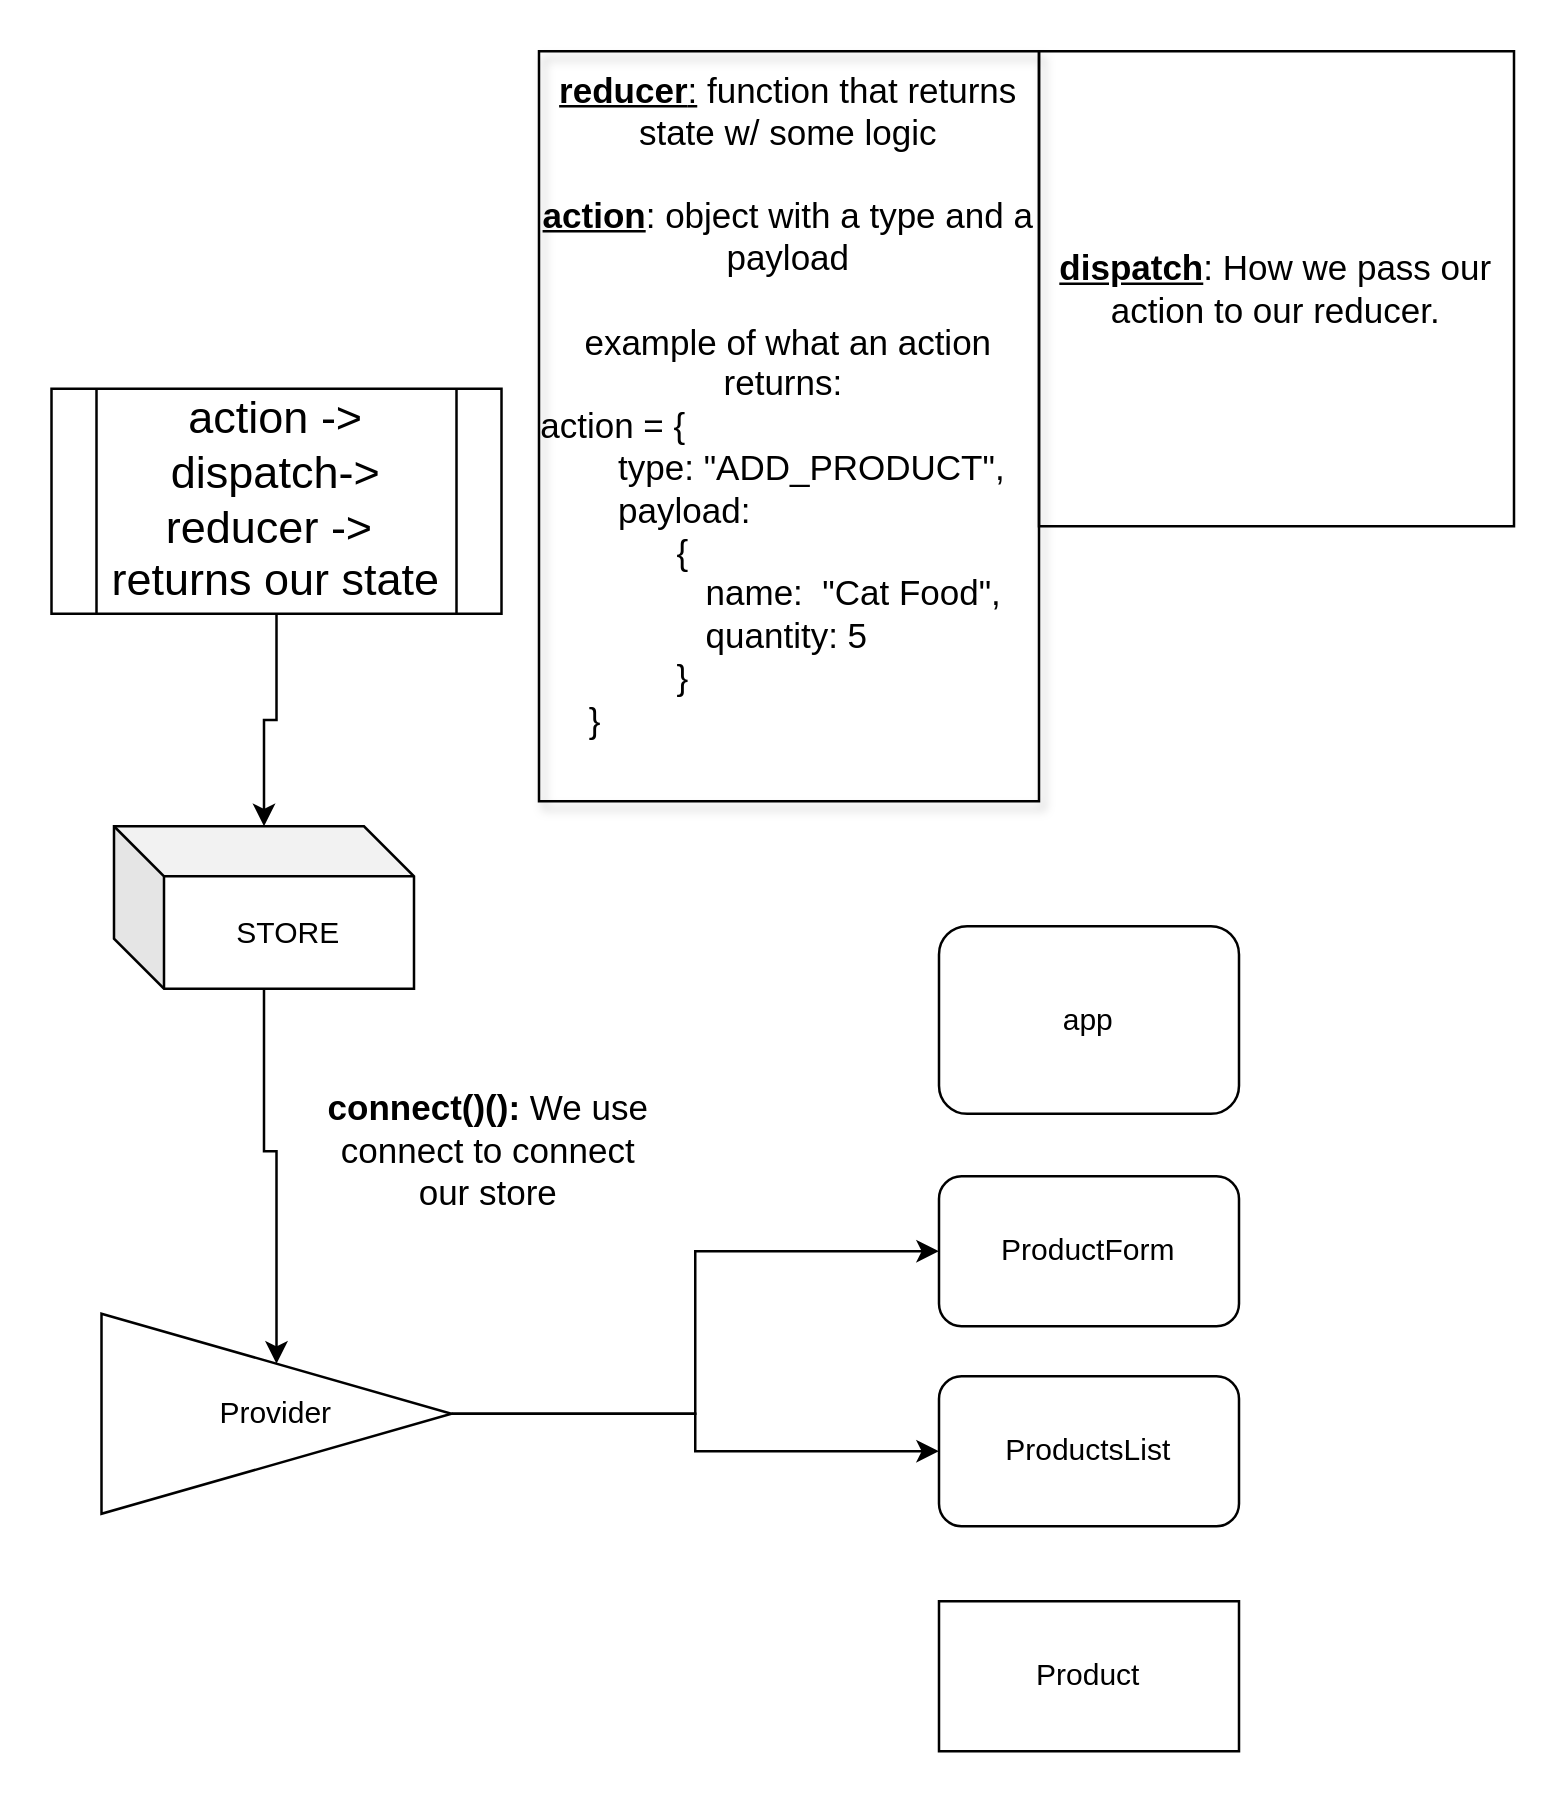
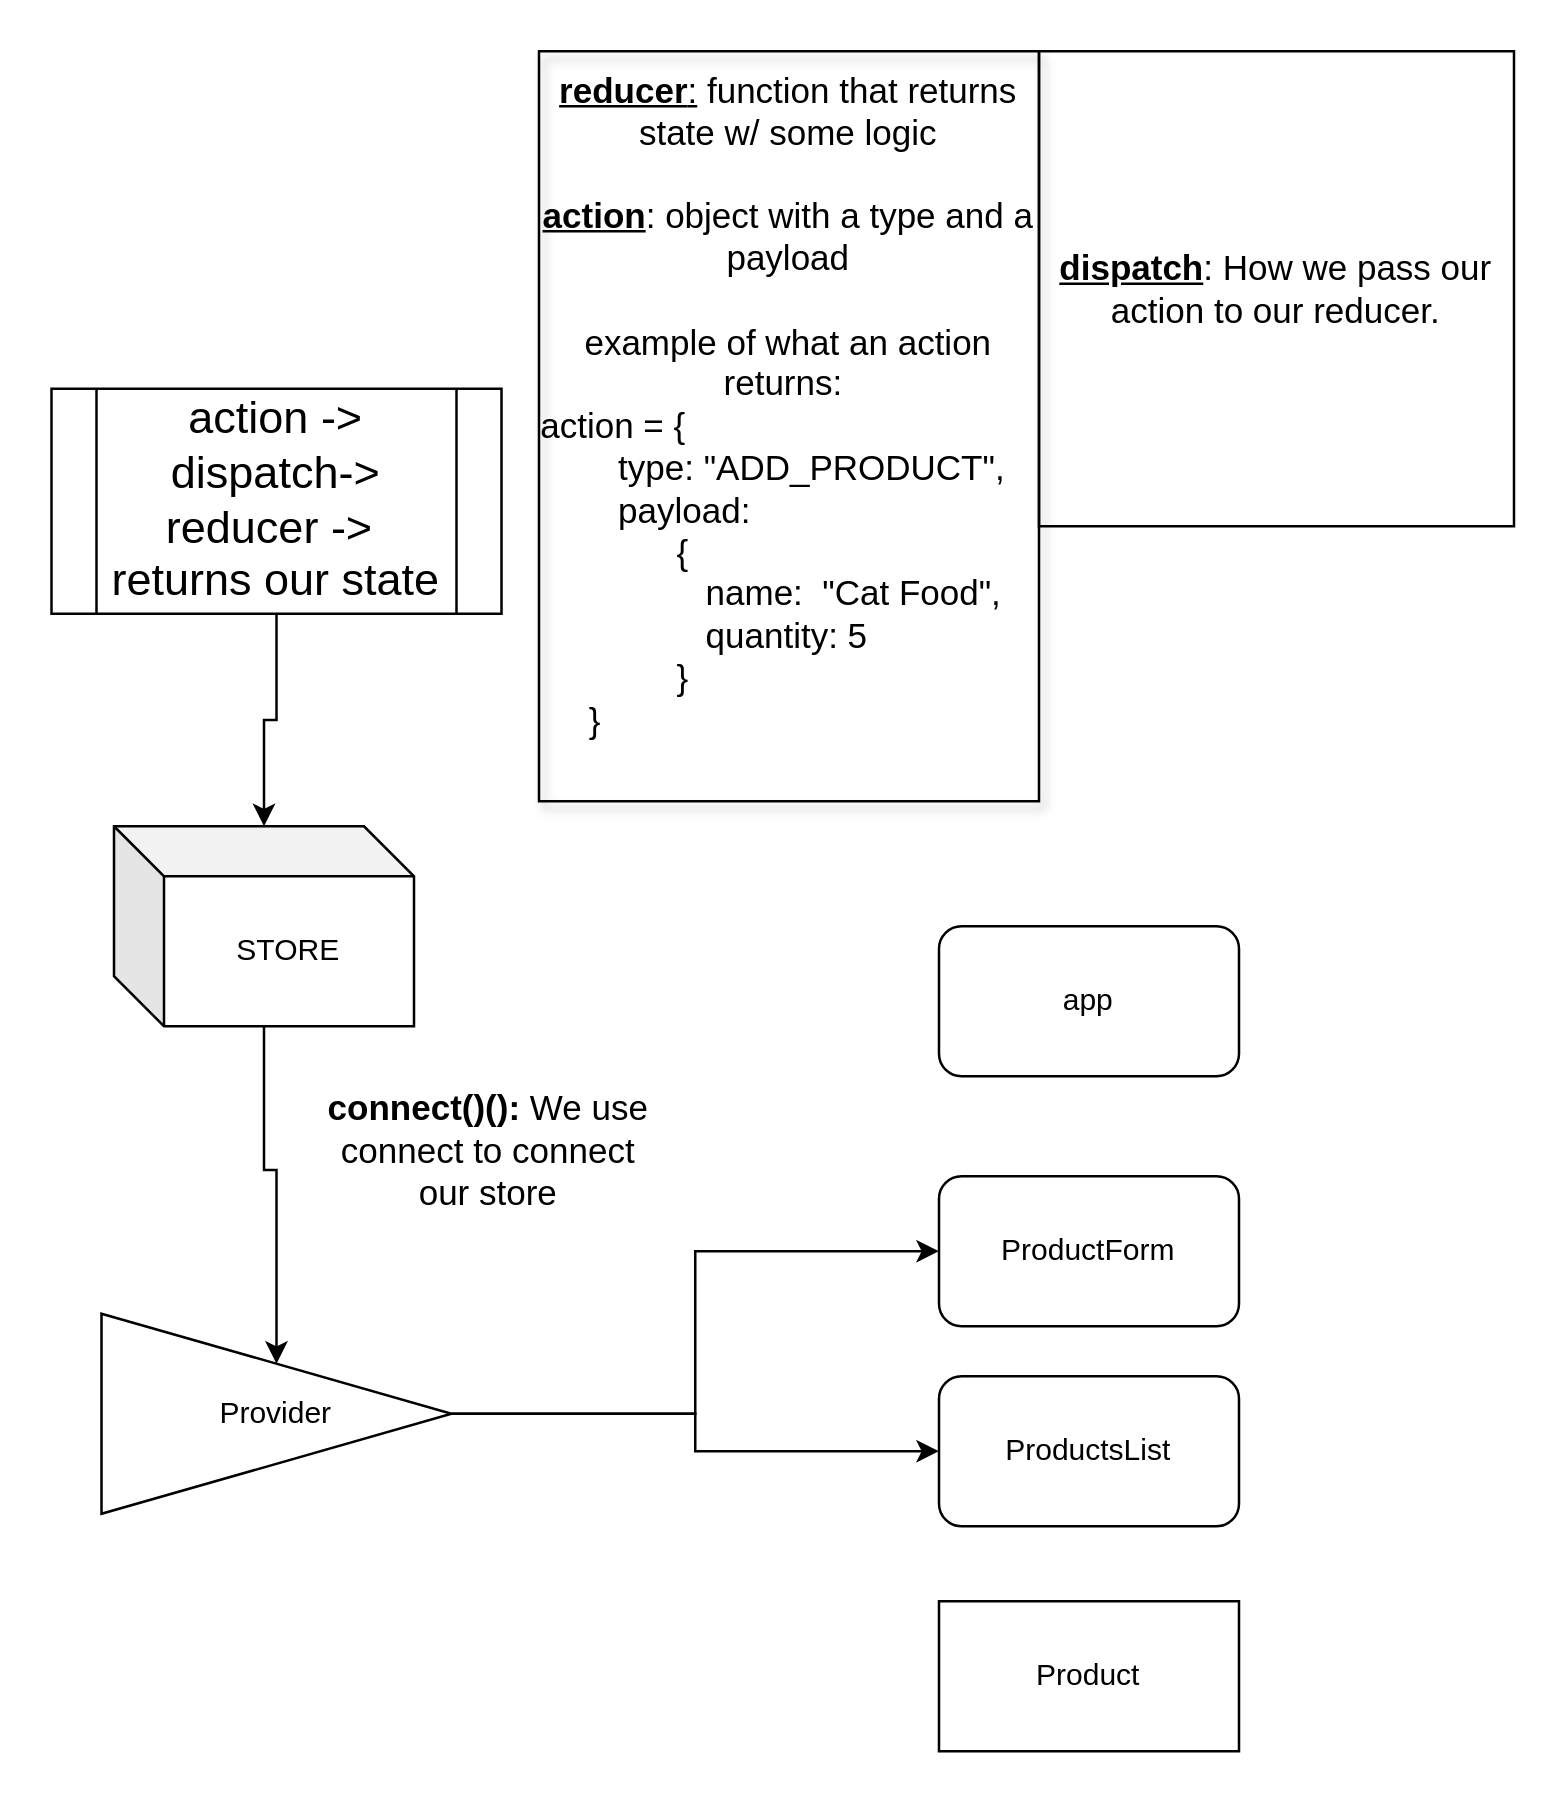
node "STORE": size 300x163 -> 300x200
node "app": size 300x188 -> 300x150
